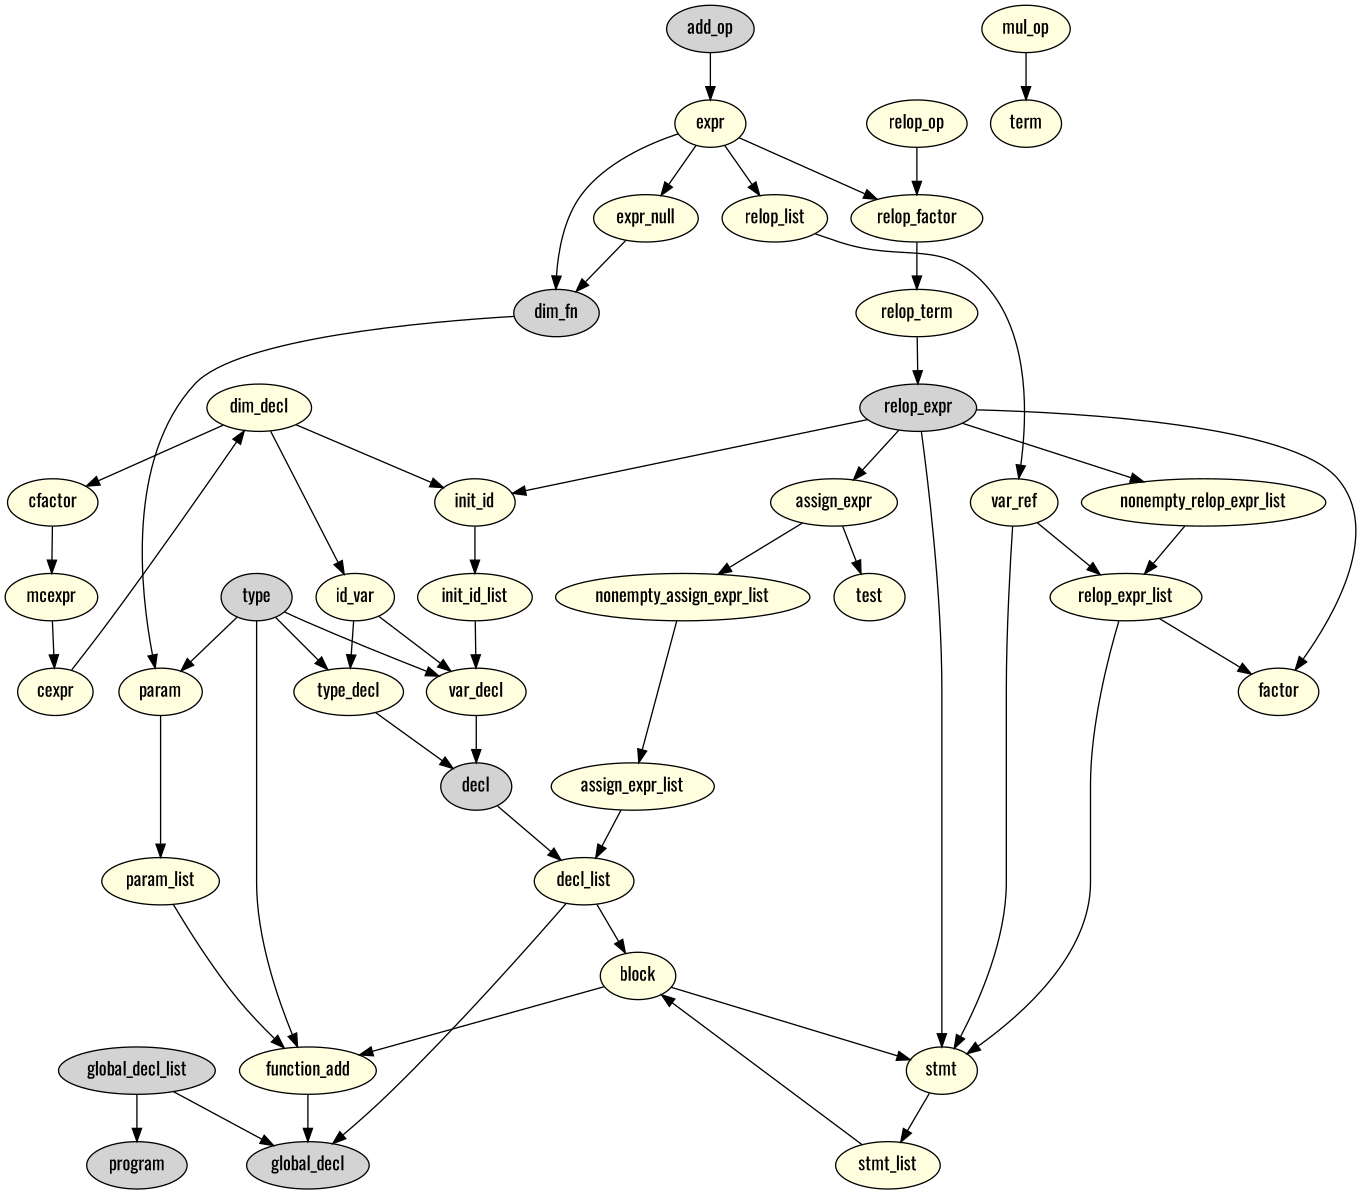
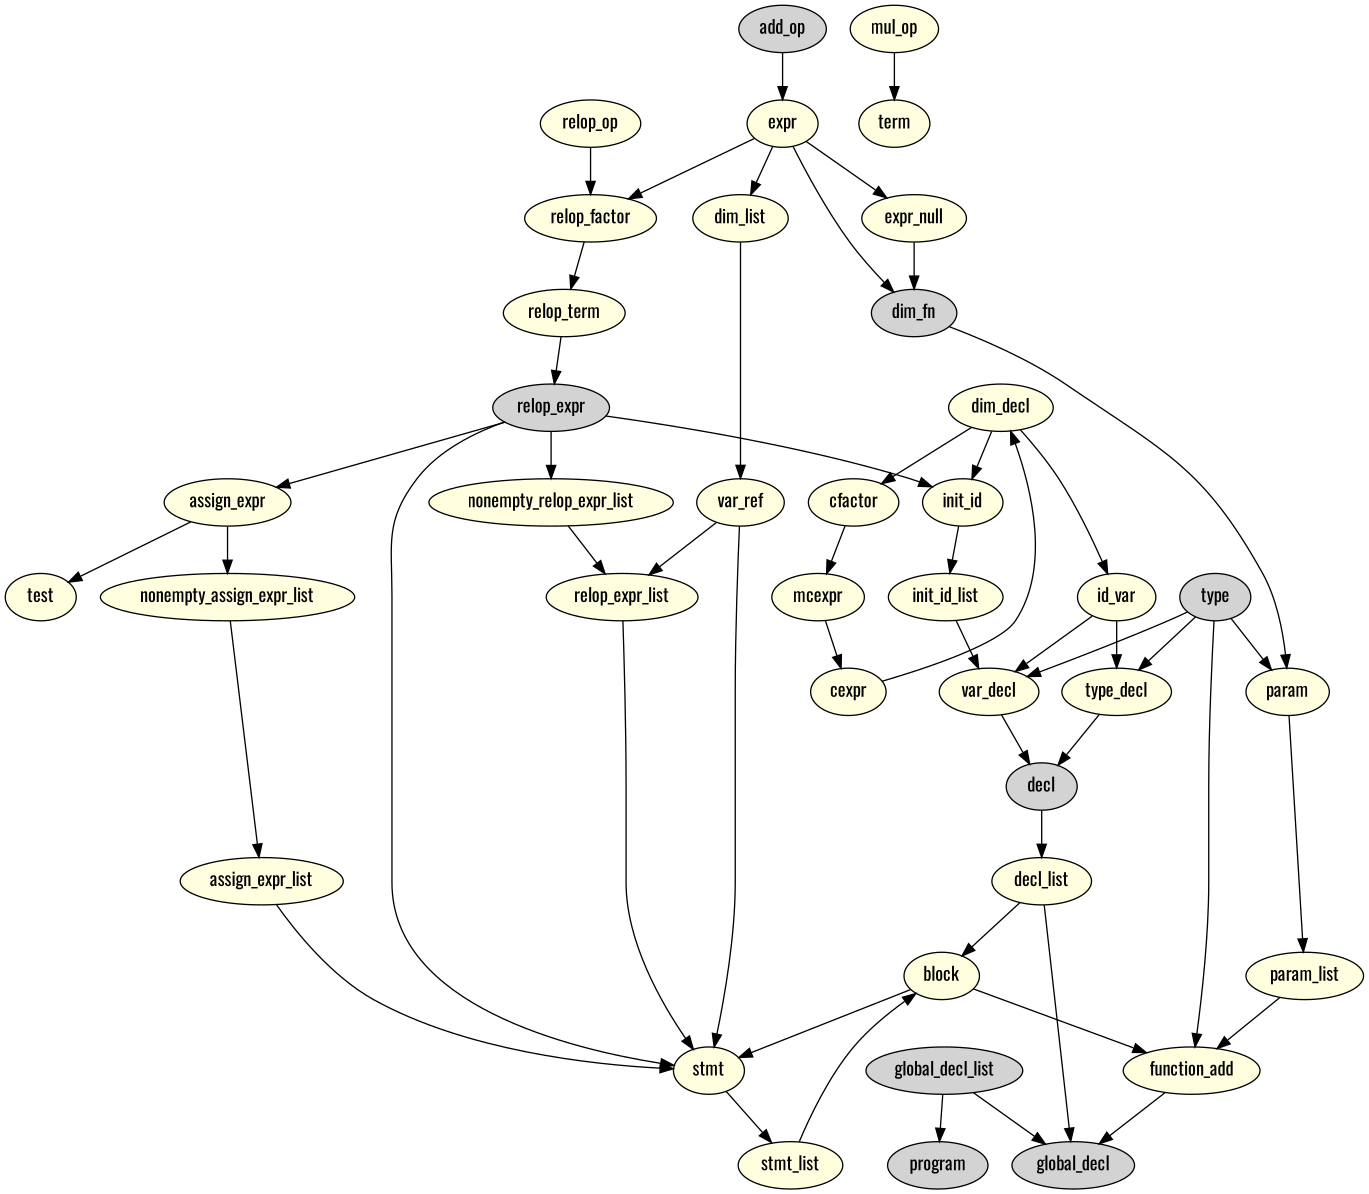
node "relop_list": label "relop_list" -> "dim_list"
node "factor": removed
edge "assign_expr_list" -> "decl_list": now "assign_expr_list" -> "stmt"
